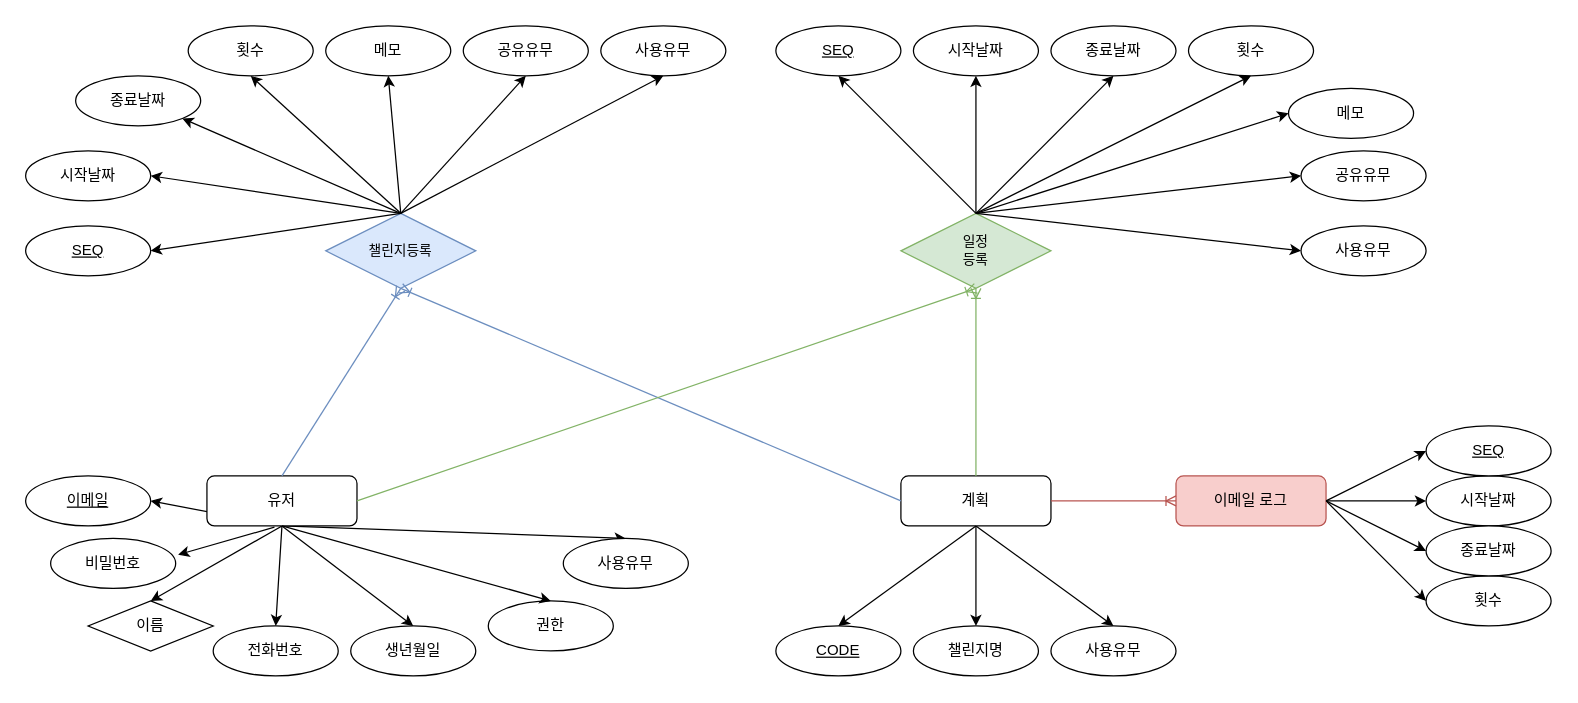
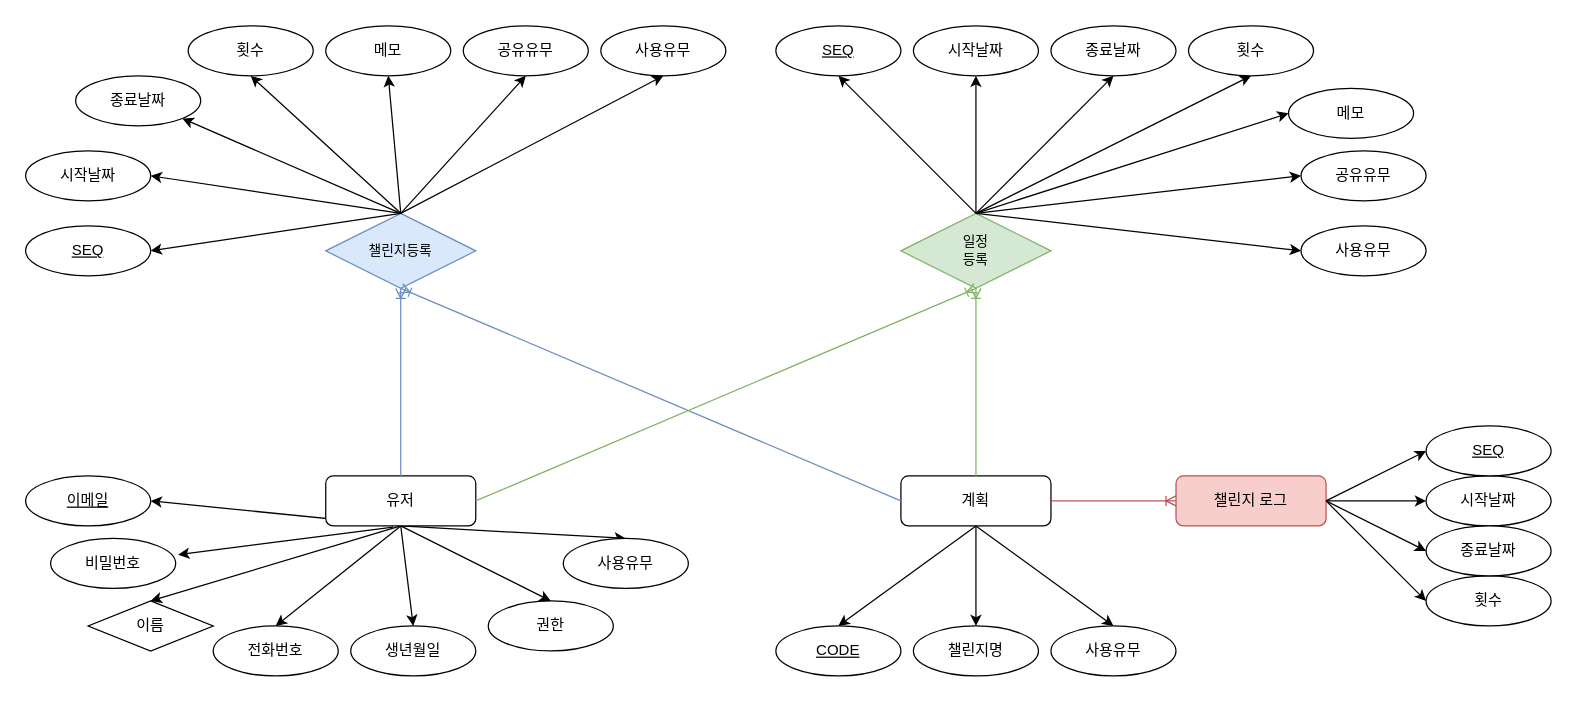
node "유저": moved (282, 501) -> (401, 501)
node "이메일 로그": label "이메일 로그" -> "챌린지 로그"
